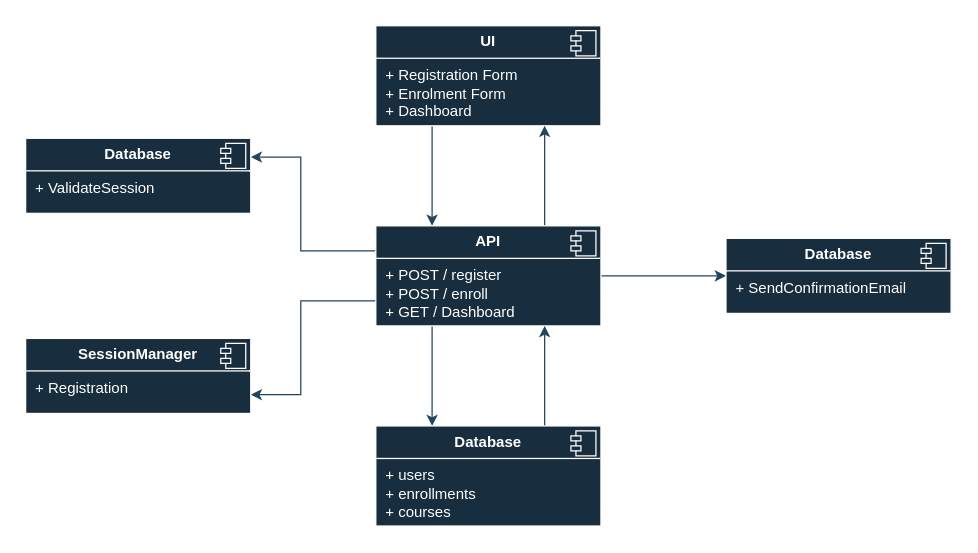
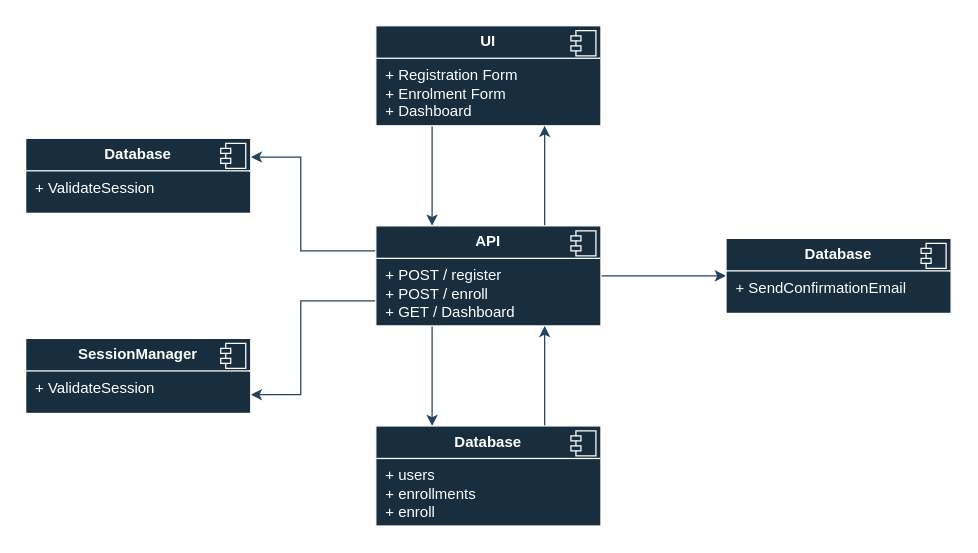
node "SessionManager + Registration": label "SessionManager + Registration" -> "SessionManager + ValidateSession"
node "Database + users + enrollments + courses": label "Database + users + enrollments + courses" -> "Database + users + enrollments + enroll"
